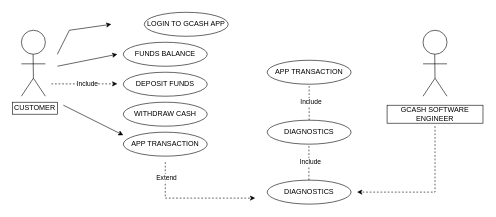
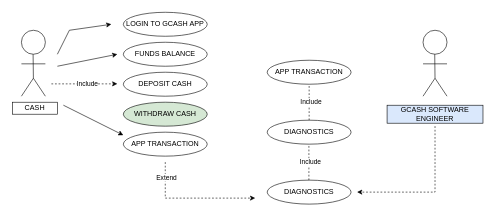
node "LOGIN TO GCASH APP": moved (186, 24) -> (165, 24)
node "DEPOSIT FUNDS": label "DEPOSIT FUNDS" -> "DEPOSIT CASH"
node "CUSTOMER": label "CUSTOMER" -> "CASH"
node "WITHDRAW CASH": fillcolor #ffffff -> #d5e8d4
node "GCASH SOFTWARE ENGINEER": fillcolor #ffffff -> #dae8fc
